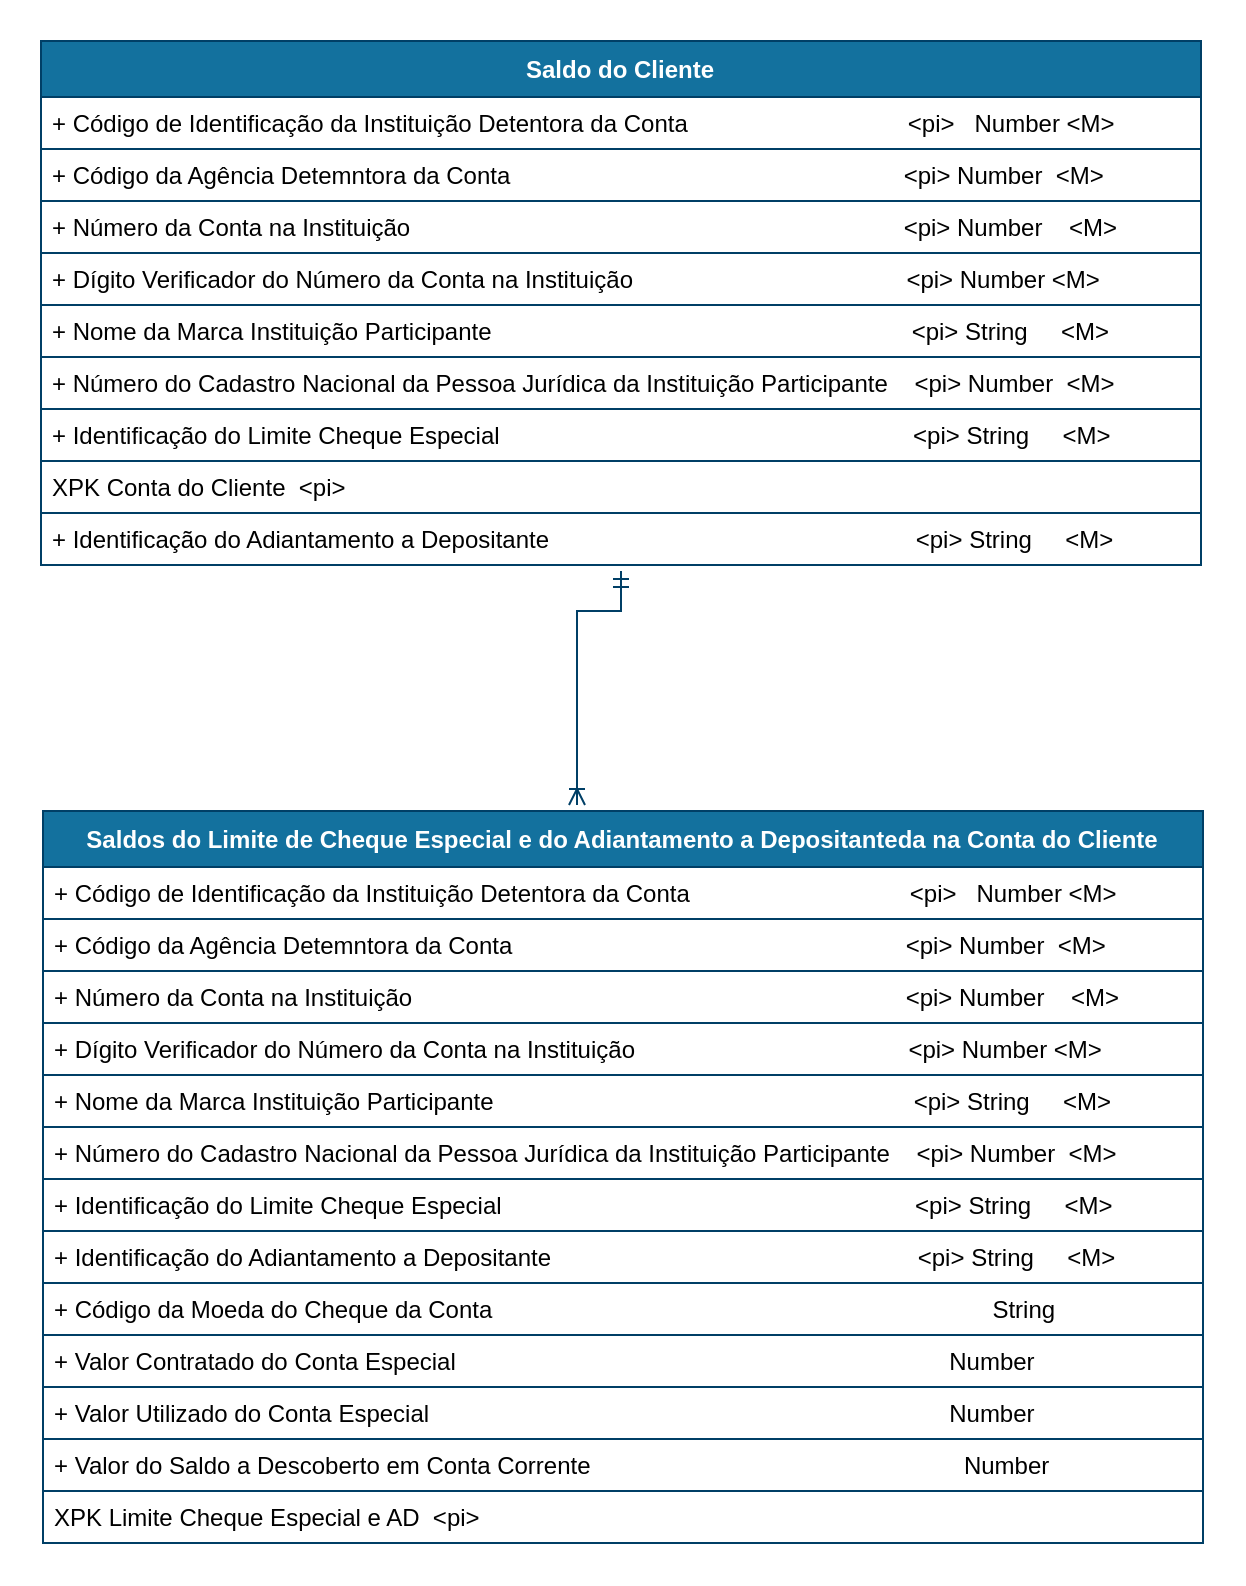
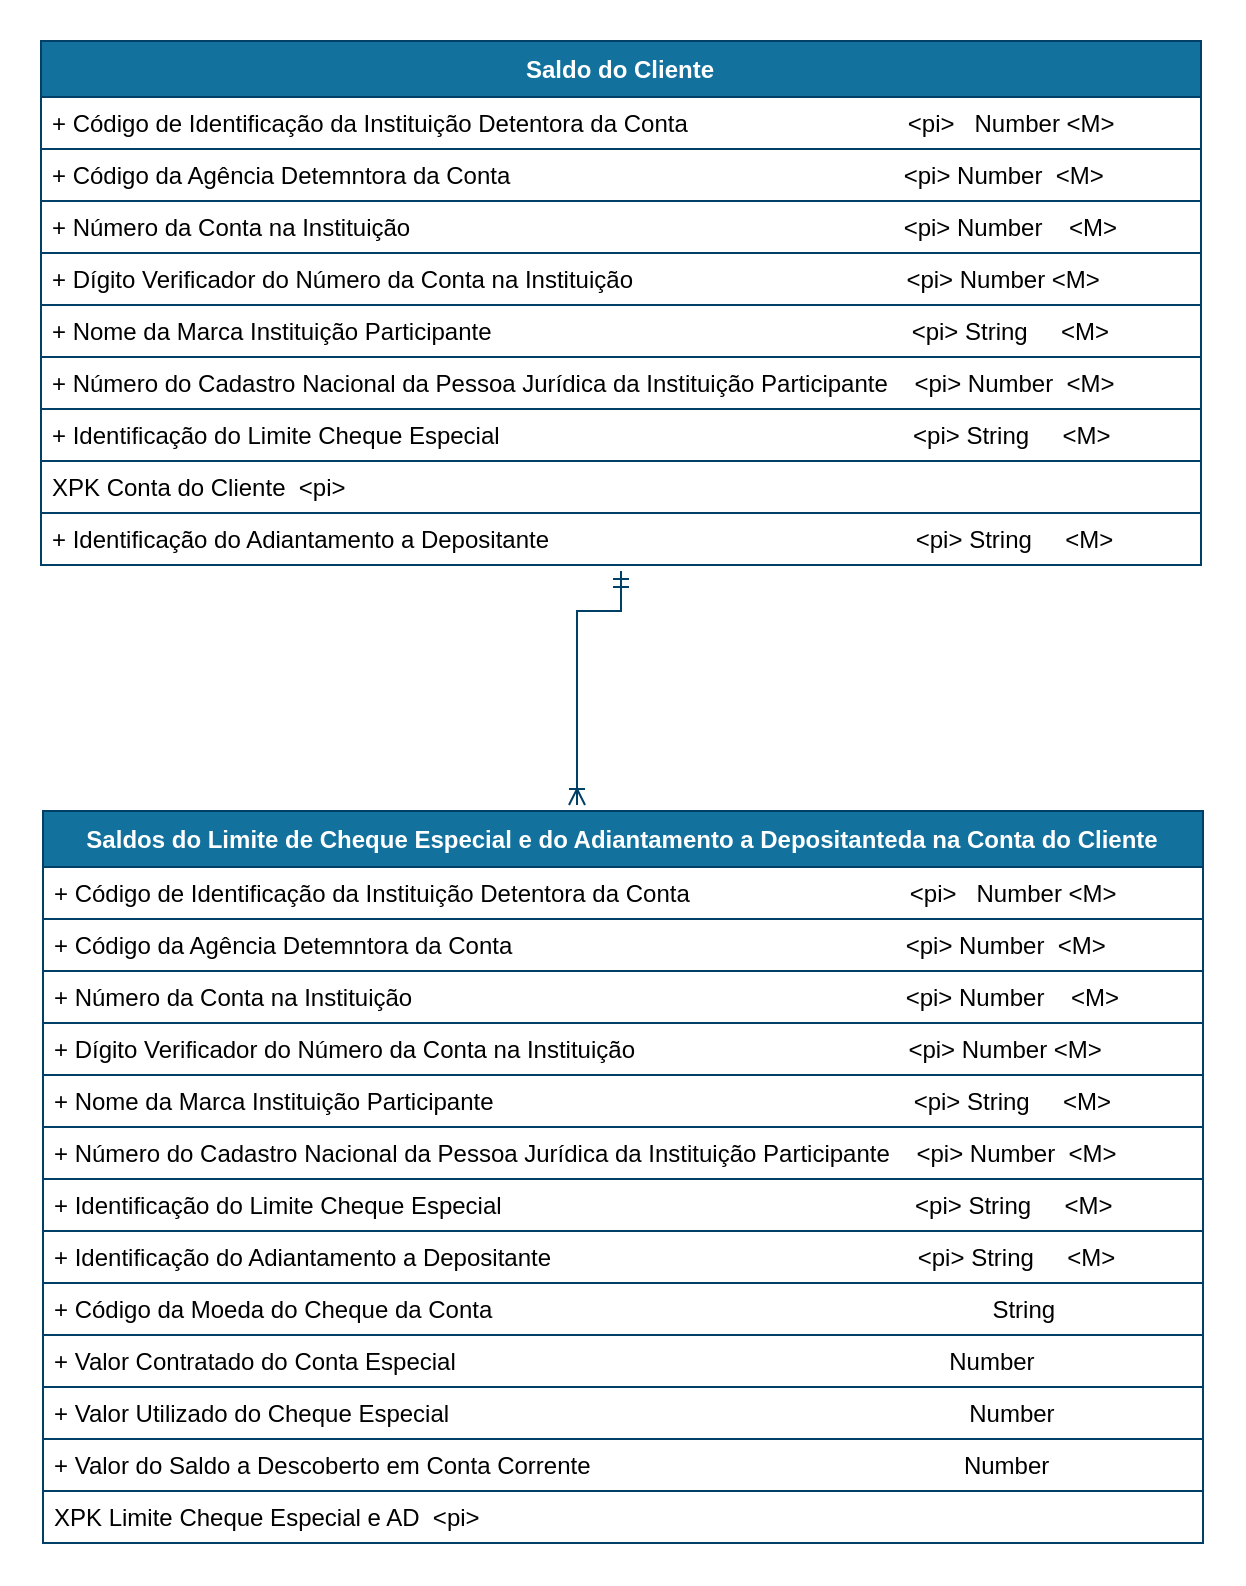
node "+ Valor Utilizado do Conta Especial Number": label "+ Valor Utilizado do Conta Especial Number" -> "+ Valor Utilizado do Cheque Especial Number"
